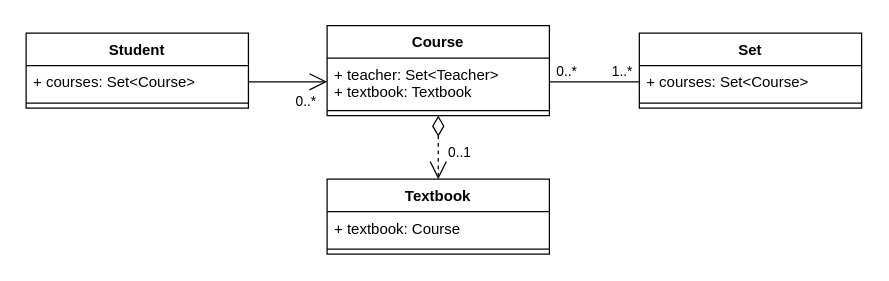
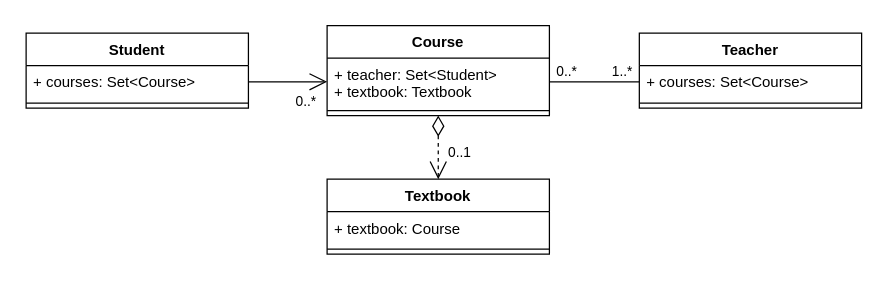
node "Set": label "Set" -> "Teacher"
node "+ teacher: Set<Teacher> + textbook: Textbook": label "+ teacher: Set<Teacher> + textbook: Textbook" -> "+ teacher: Set<Student> + textbook: Textbook"
